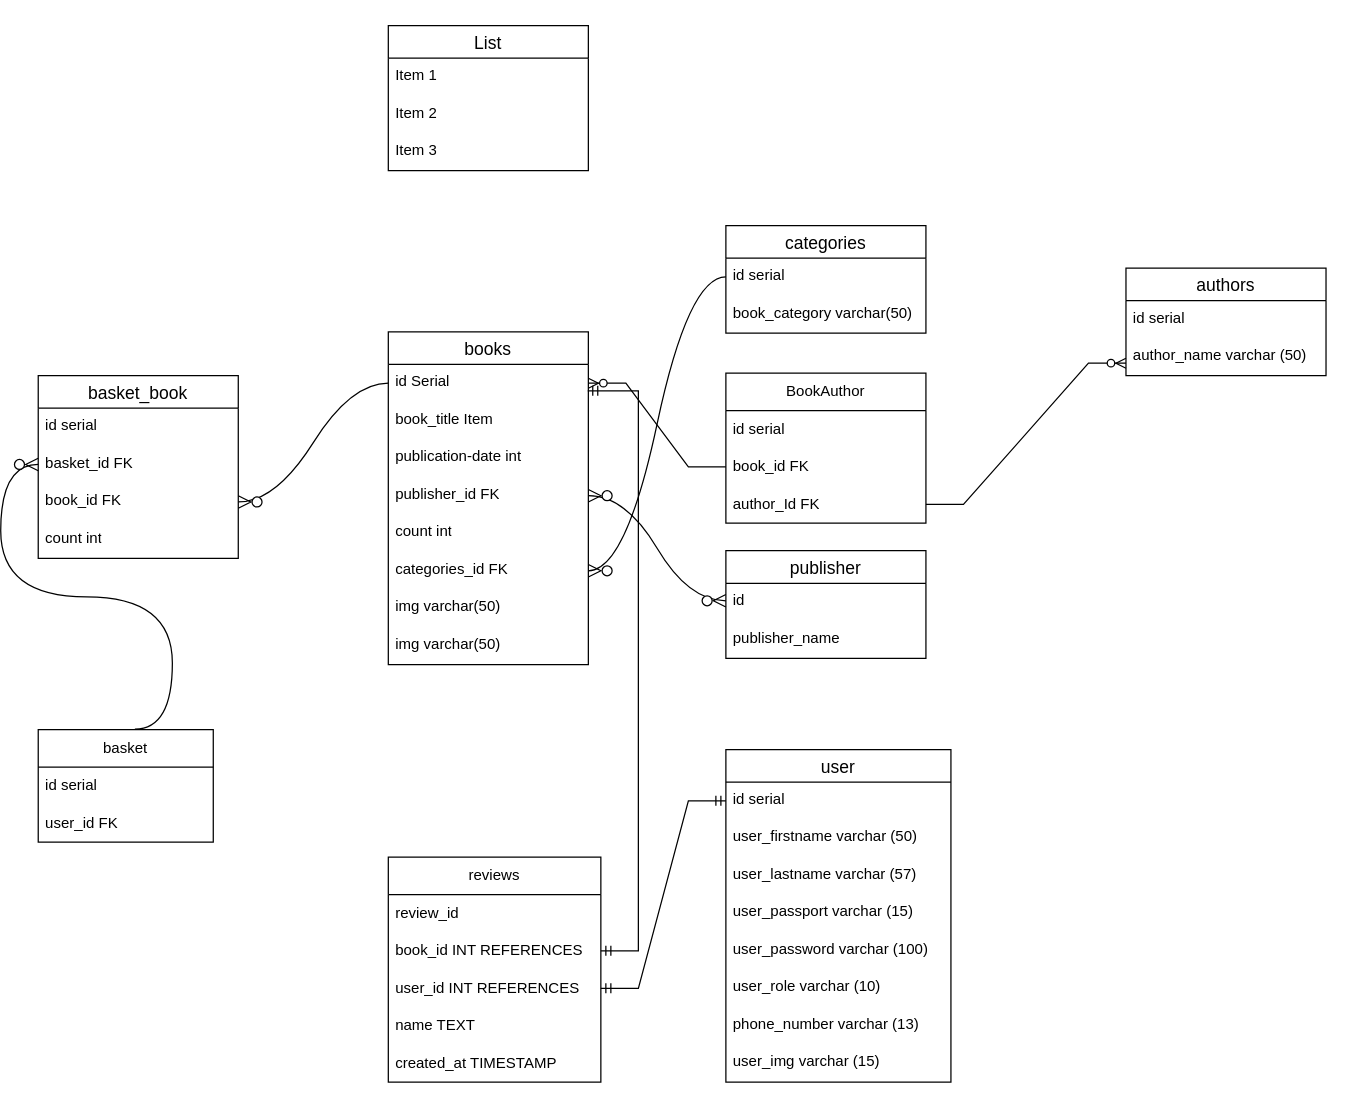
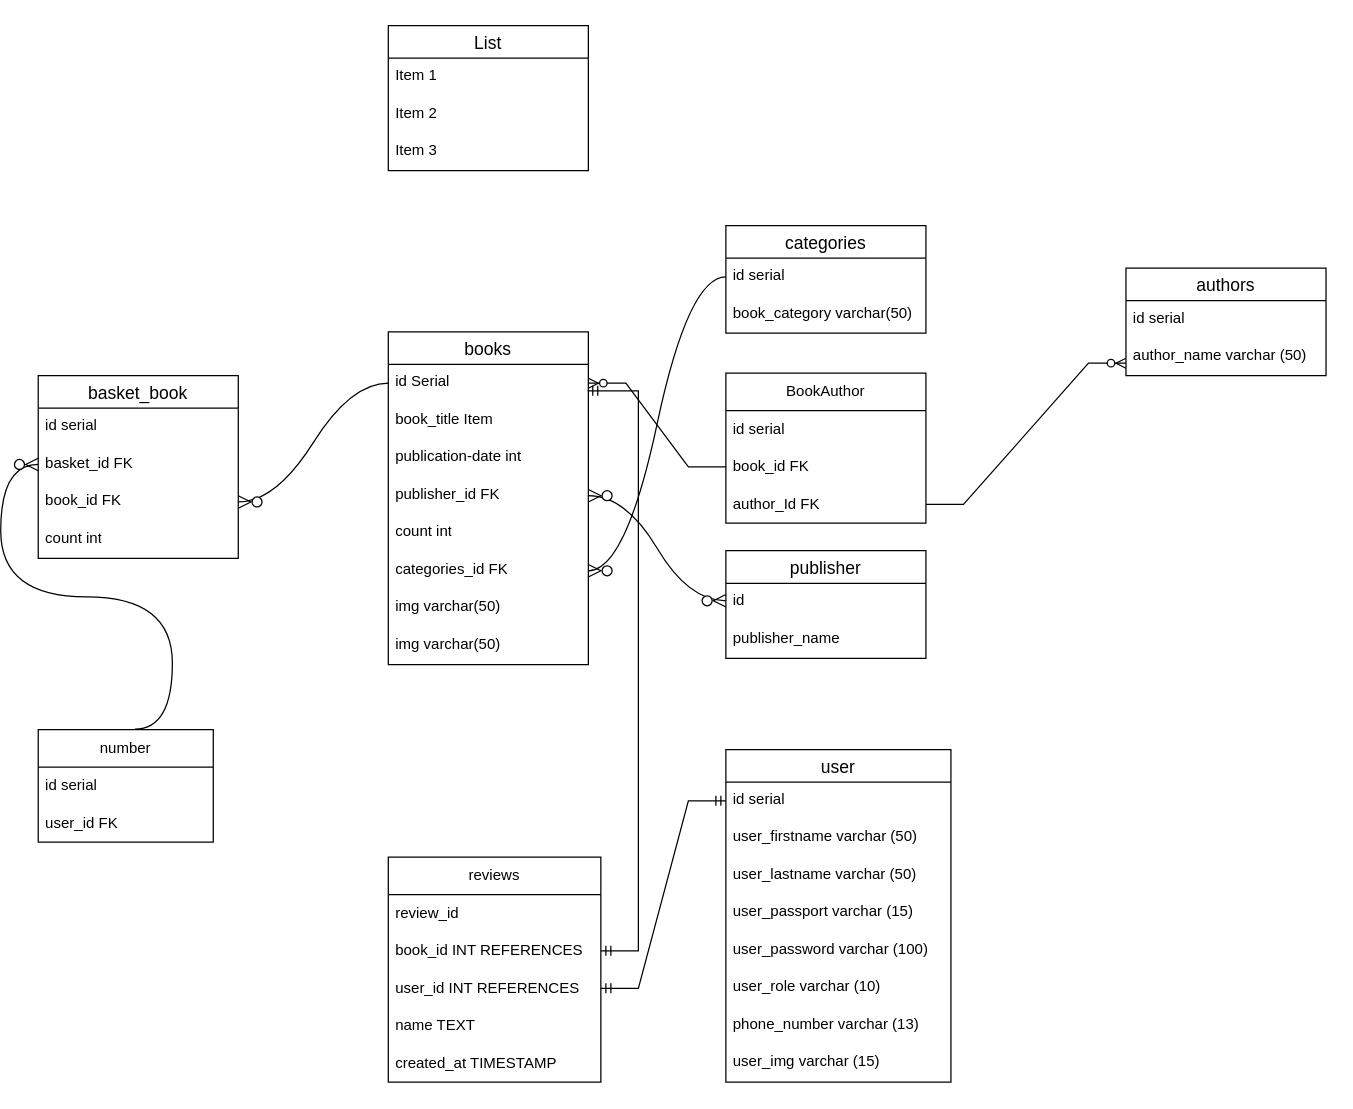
node "basket": label "basket" -> "number"
node "user_lastname varchar (57)": label "user_lastname varchar (57)" -> "user_lastname varchar (50)"
